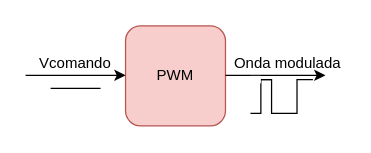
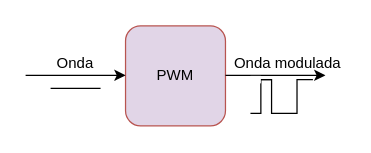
node "Vcomando": label "Vcomando" -> "Onda"
node "PWM": fillcolor #f8cecc -> #e1d5e7
